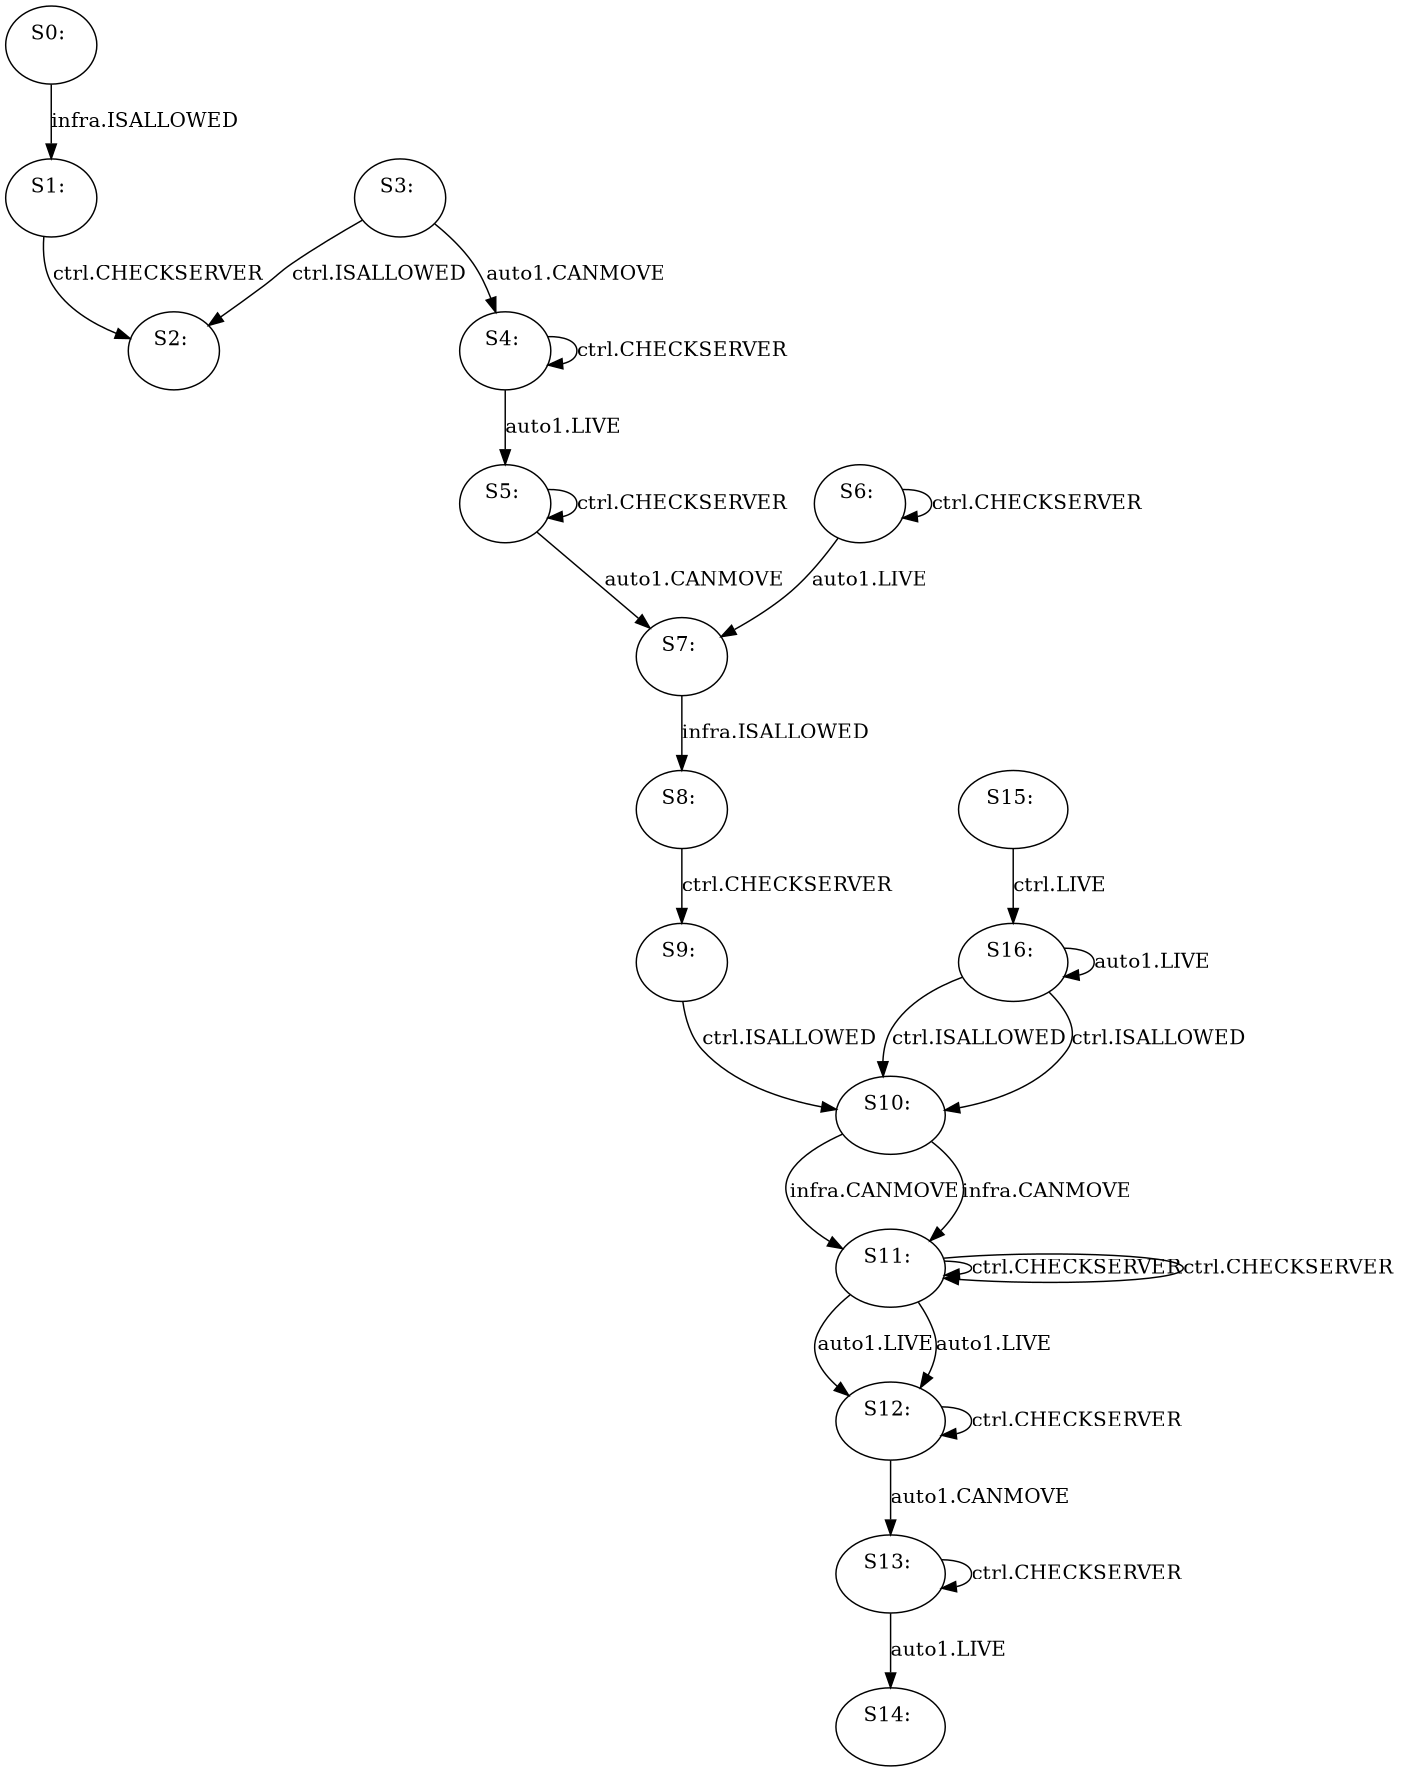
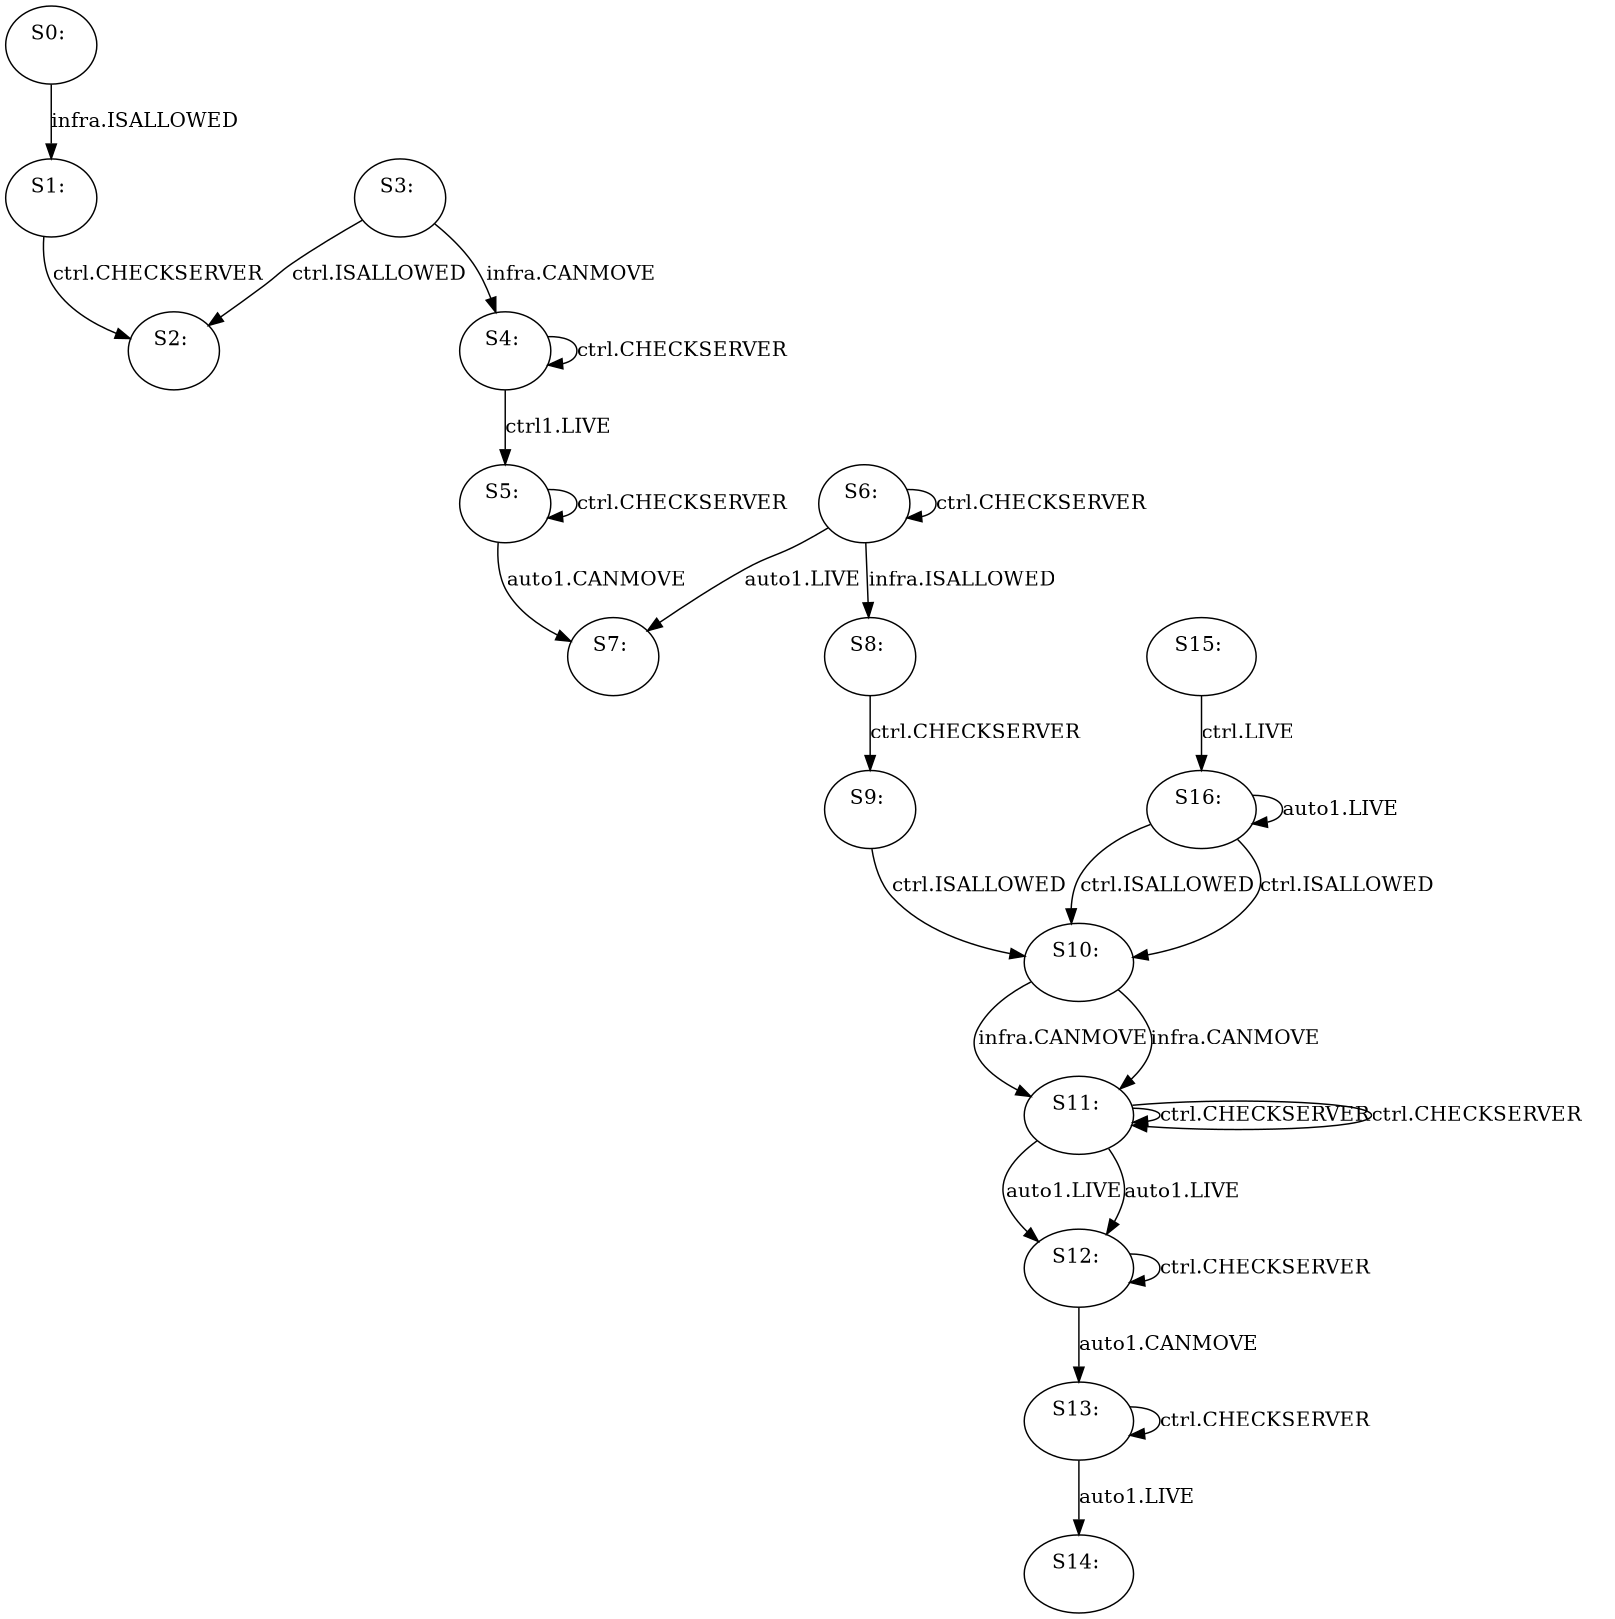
edge "S3:" -> "S4:": label "auto1.CANMOVE" -> "infra.CANMOVE"
edge "S4:" -> "S5:": label "auto1.LIVE" -> "ctrl1.LIVE"
edge "S7:" -> "S8:": now "S6:" -> "S8:"
